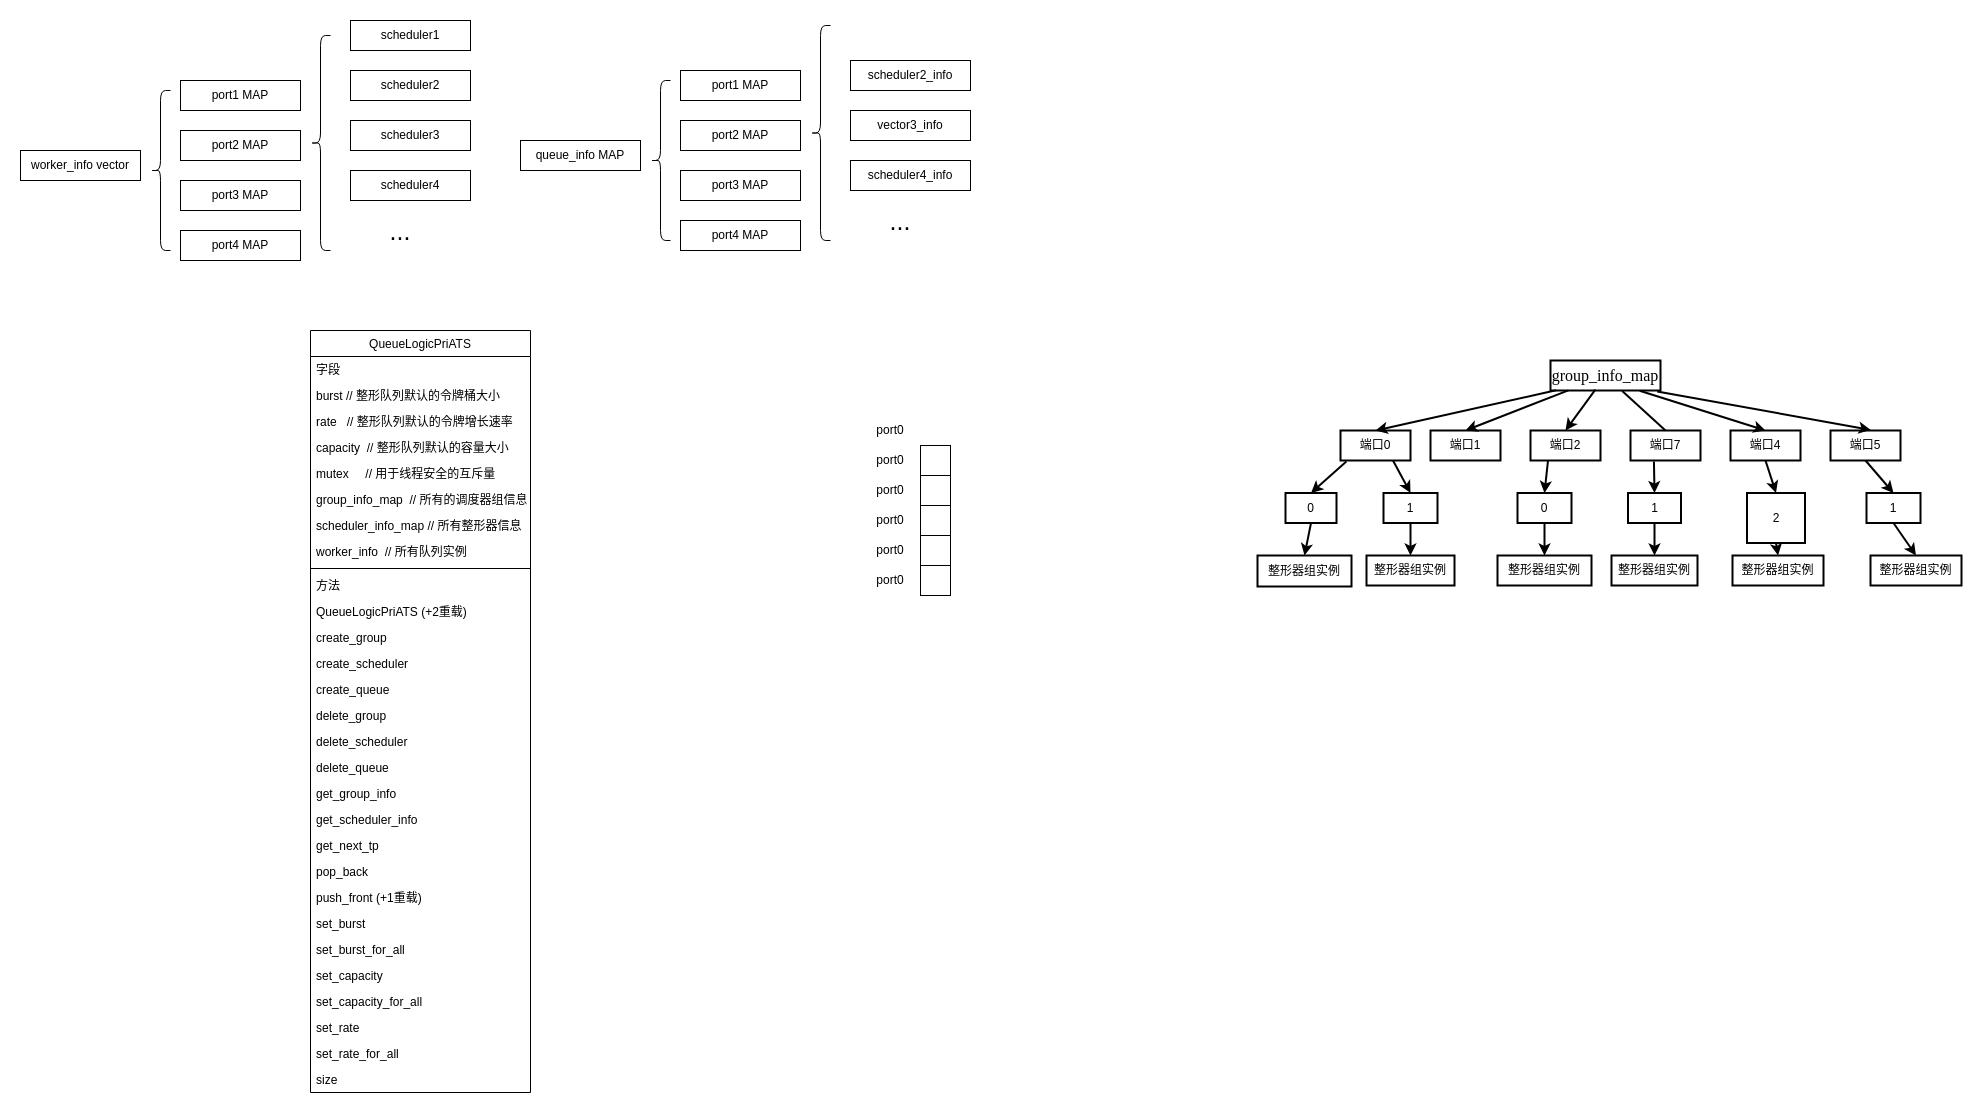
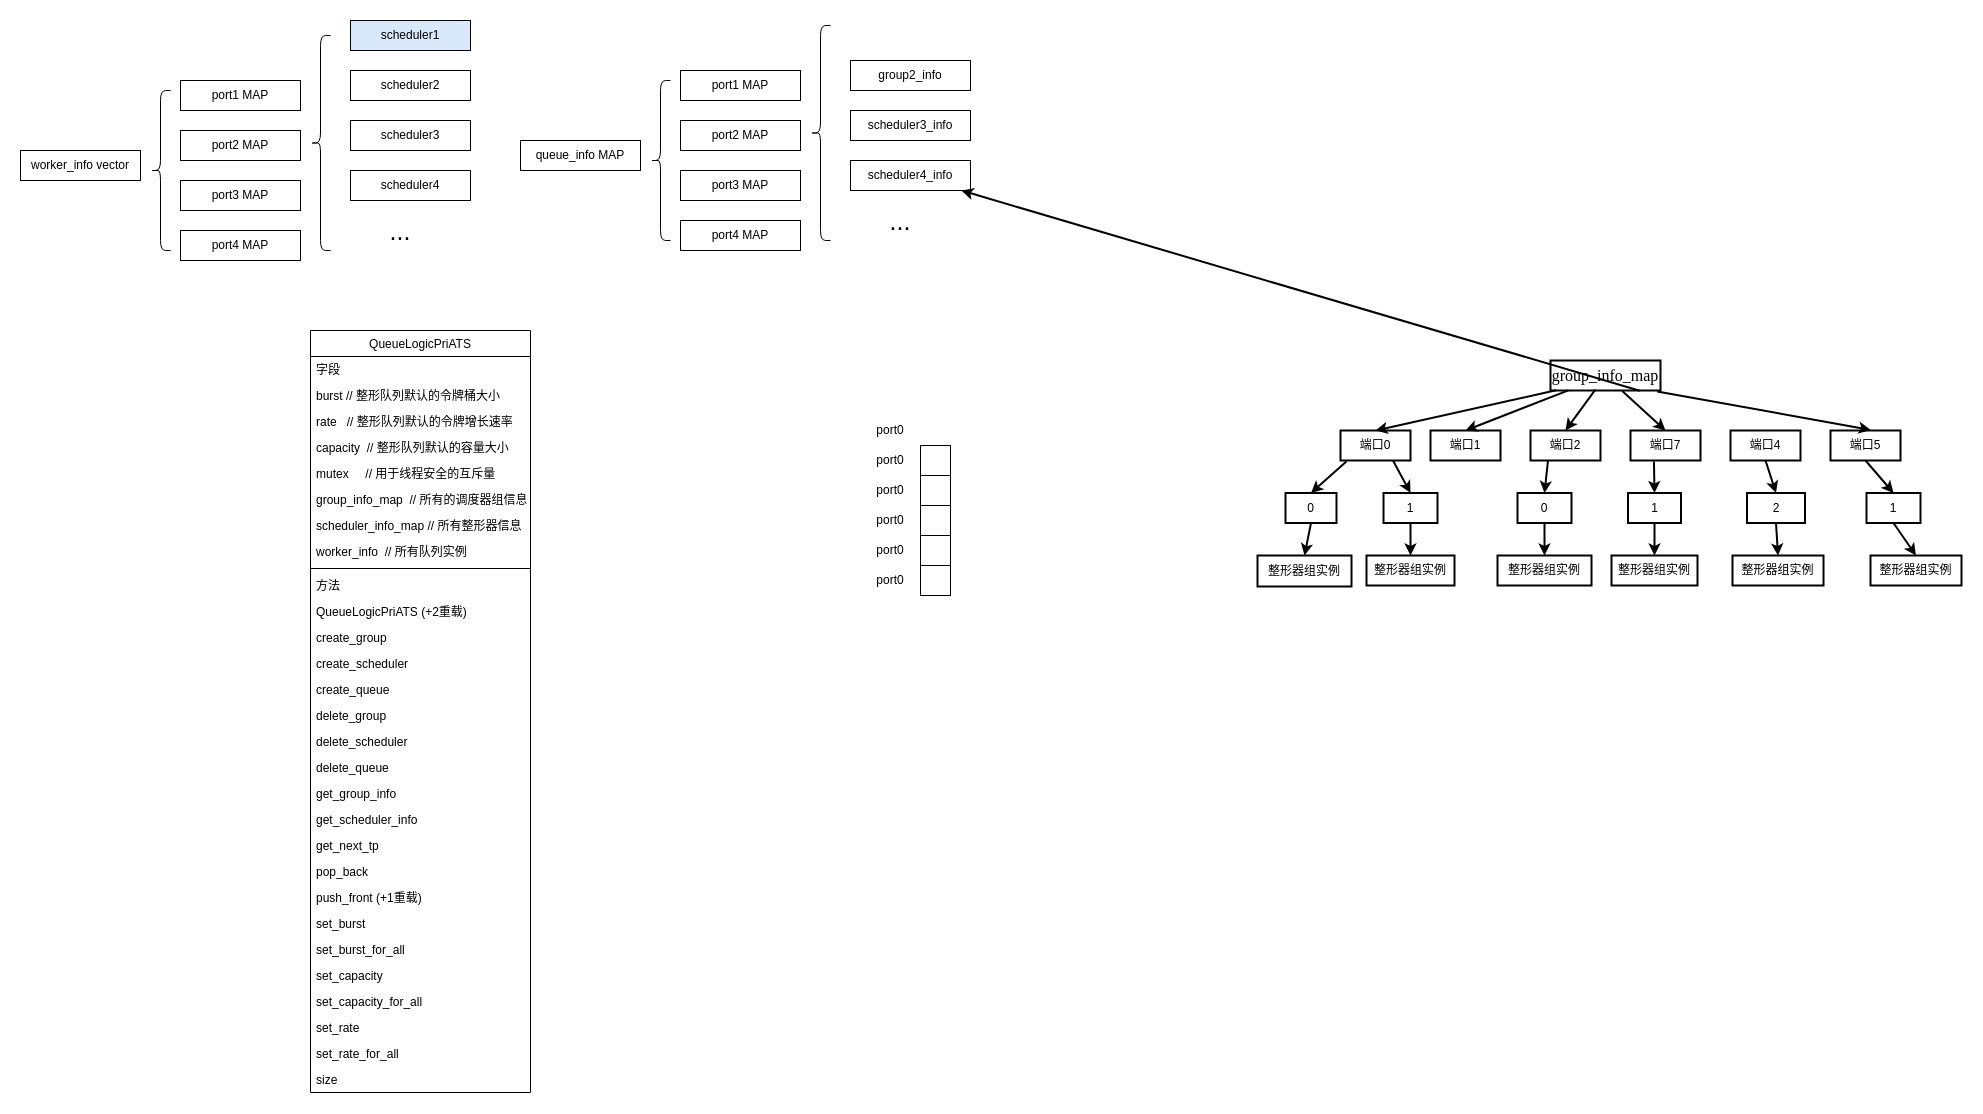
node "scheduler1": fillcolor #ffffff -> #dae8fc
node "scheduler2_info": label "scheduler2_info" -> "group2_info"
node "vector3_info": label "vector3_info" -> "scheduler3_info"
edge "group_info_map" -> "端口4": now "group_info_map" -> "scheduler4_info"
edge "group_info_map" -- "端口7": arrowhead none -> classic
node "2": size 58x50 -> 58x30
